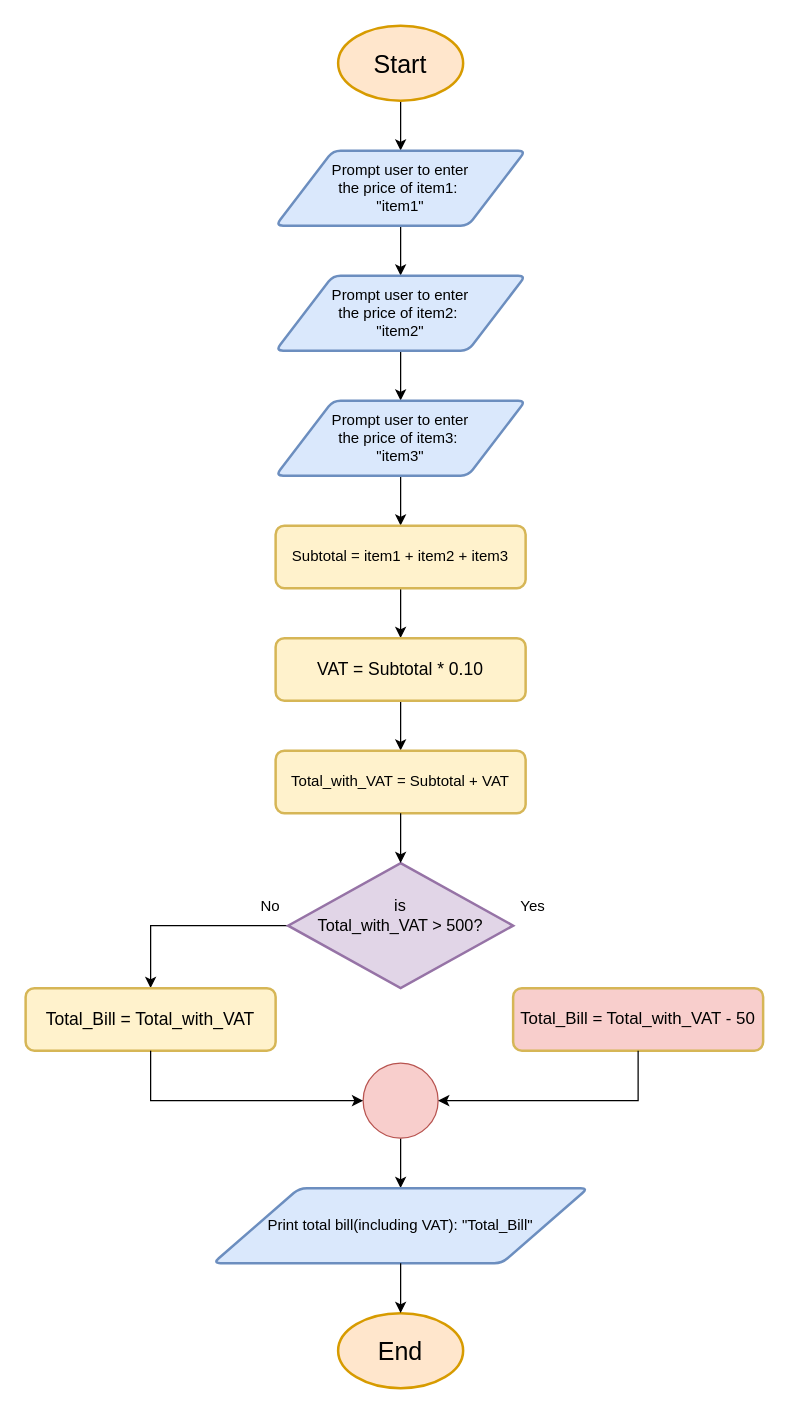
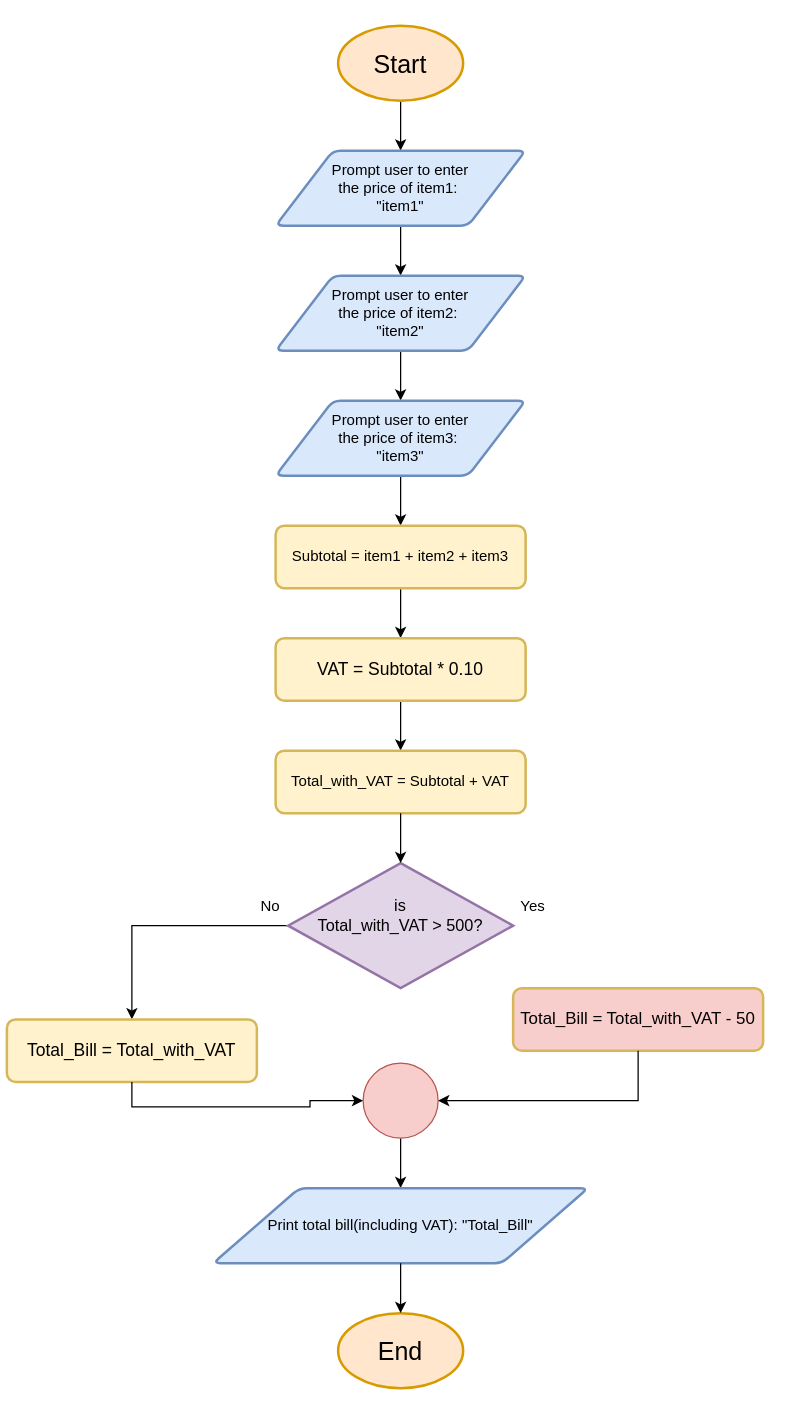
node "Total_Bill = Total_with_VAT": moved (151, 1019) -> (132, 1051)
